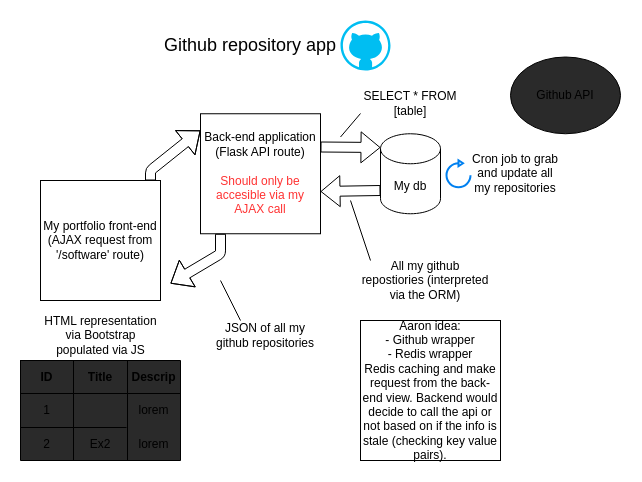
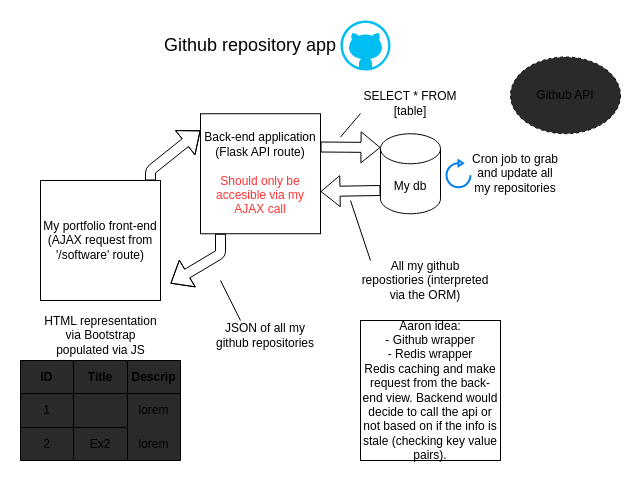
node "Github API": style solid -> dashed
